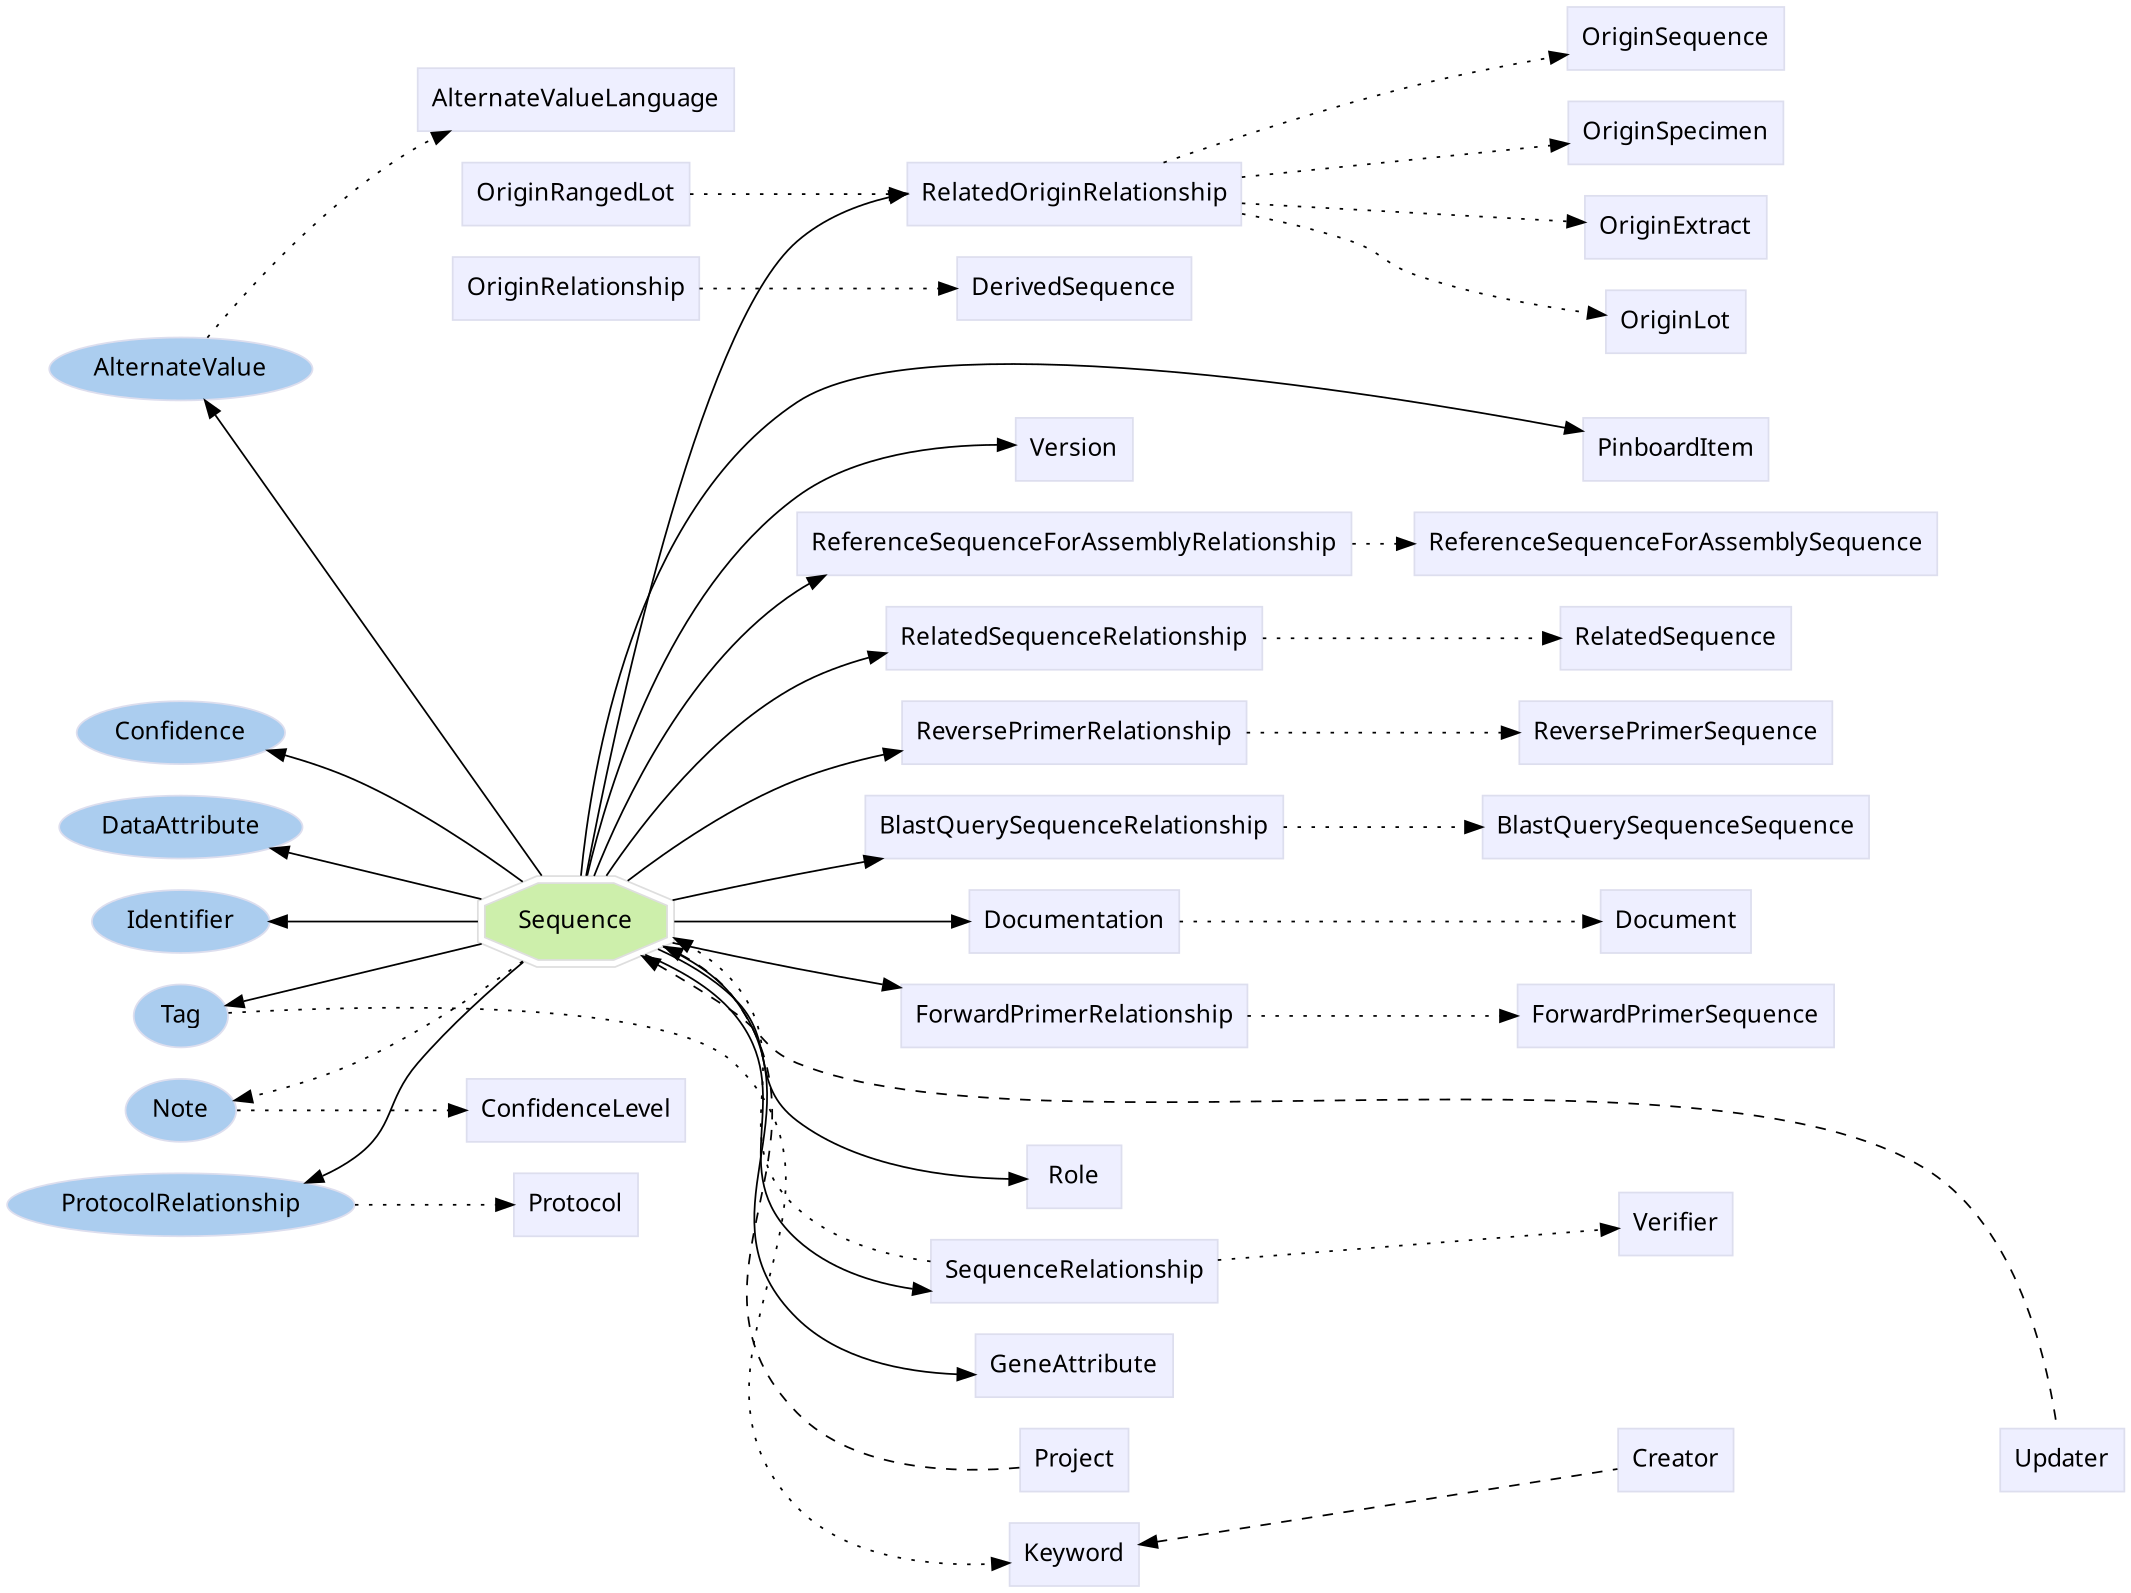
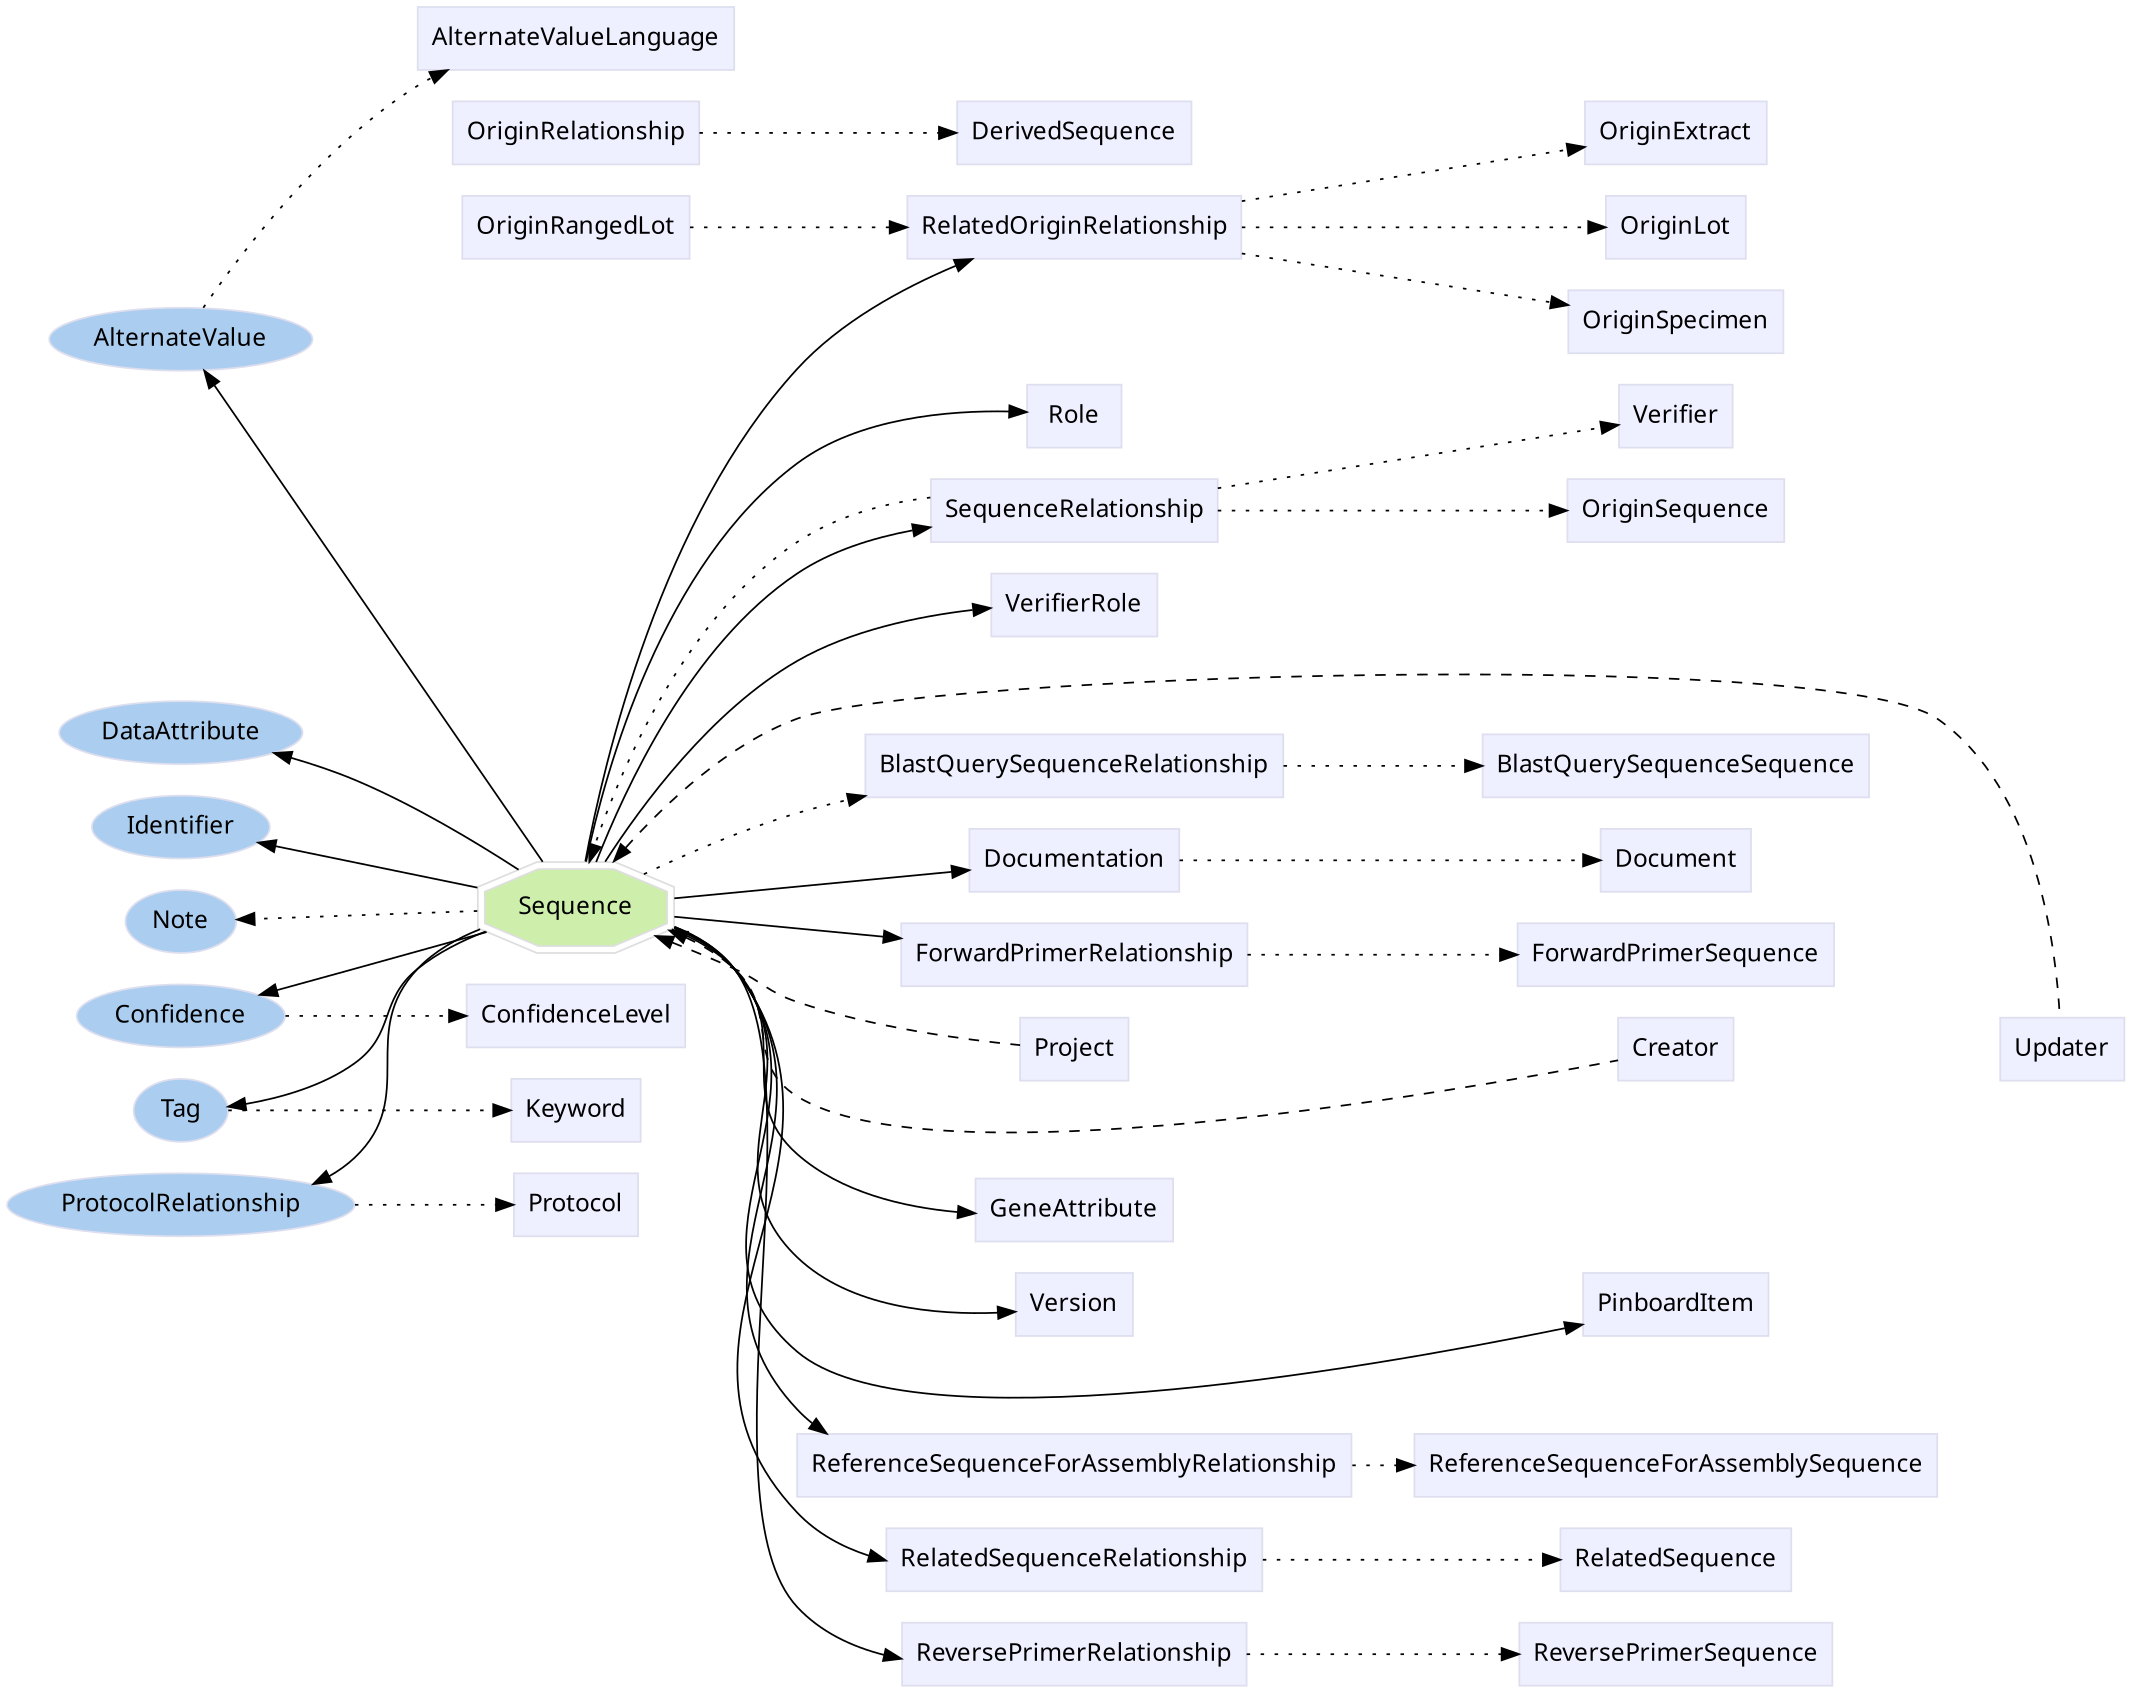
edge "RelatedOriginRelationship" -> "OriginSequence": now "SequenceRelationship" -> "OriginSequence"
node "VerifierRole": added
edge "Sequence" -> "BlastQuerySequenceRelationship": style solid -> dotted
edge "Note" -> "ConfidenceLevel": now "Confidence" -> "ConfidenceLevel"
edge "Creator" -> "Keyword": now "Creator" -> "Sequence"
